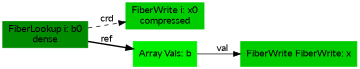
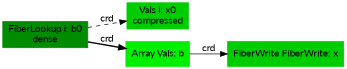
node "FiberWrite i: x0 compressed": label "FiberWrite i: x0 compressed" -> "Vals i: x0 compressed"
edge "FiberLookup i: b0 dense" -> "Array Vals: b": label "ref" -> "crd"
edge "Array Vals: b" -> "FiberWrite FiberWrite: x": label "val" -> "crd"
